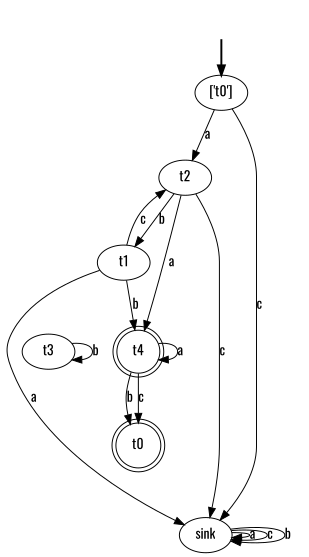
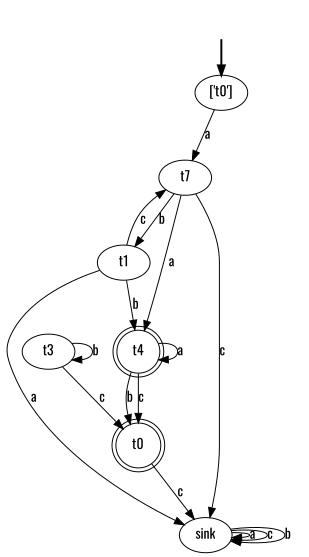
node "t2": label "t2" -> "t7"
edge "['t0']" -> "sink": now "t0" -> "sink"
edge "t3" -> "t0": added, label "c"
